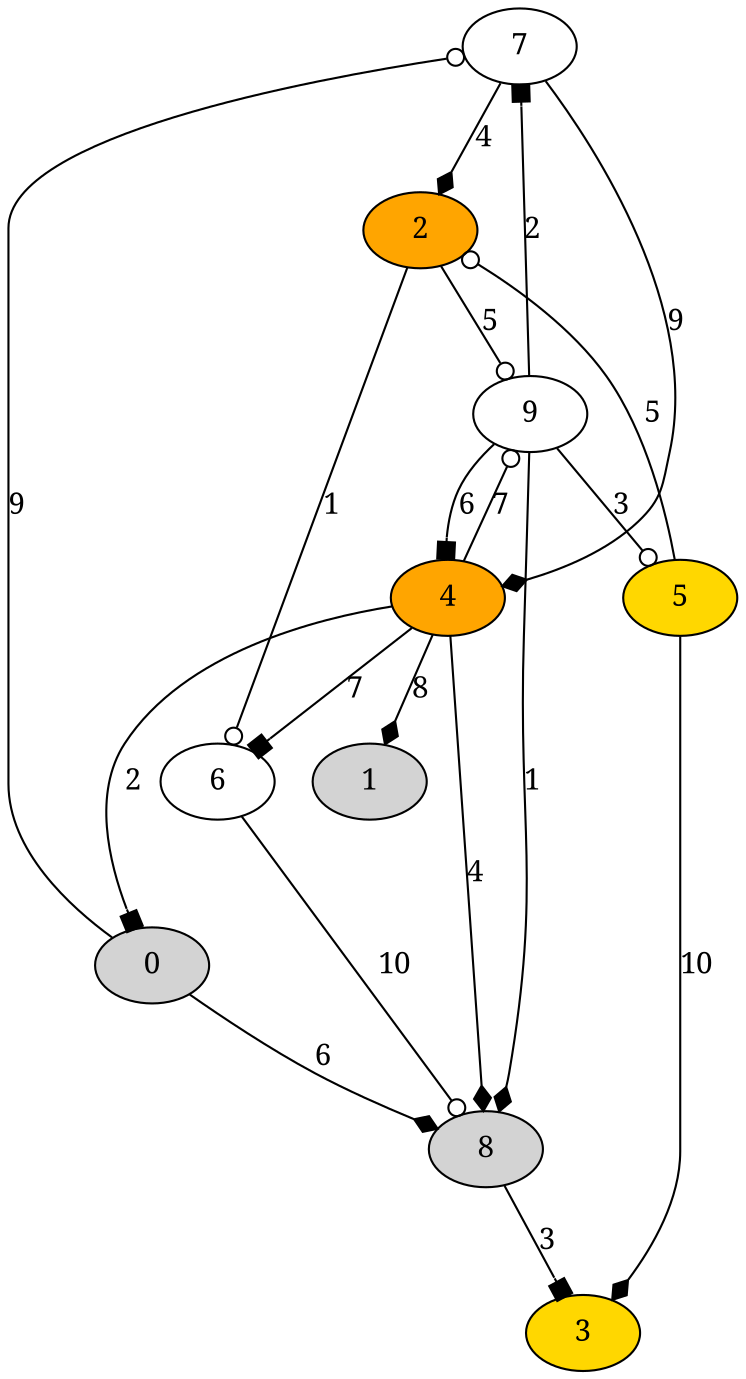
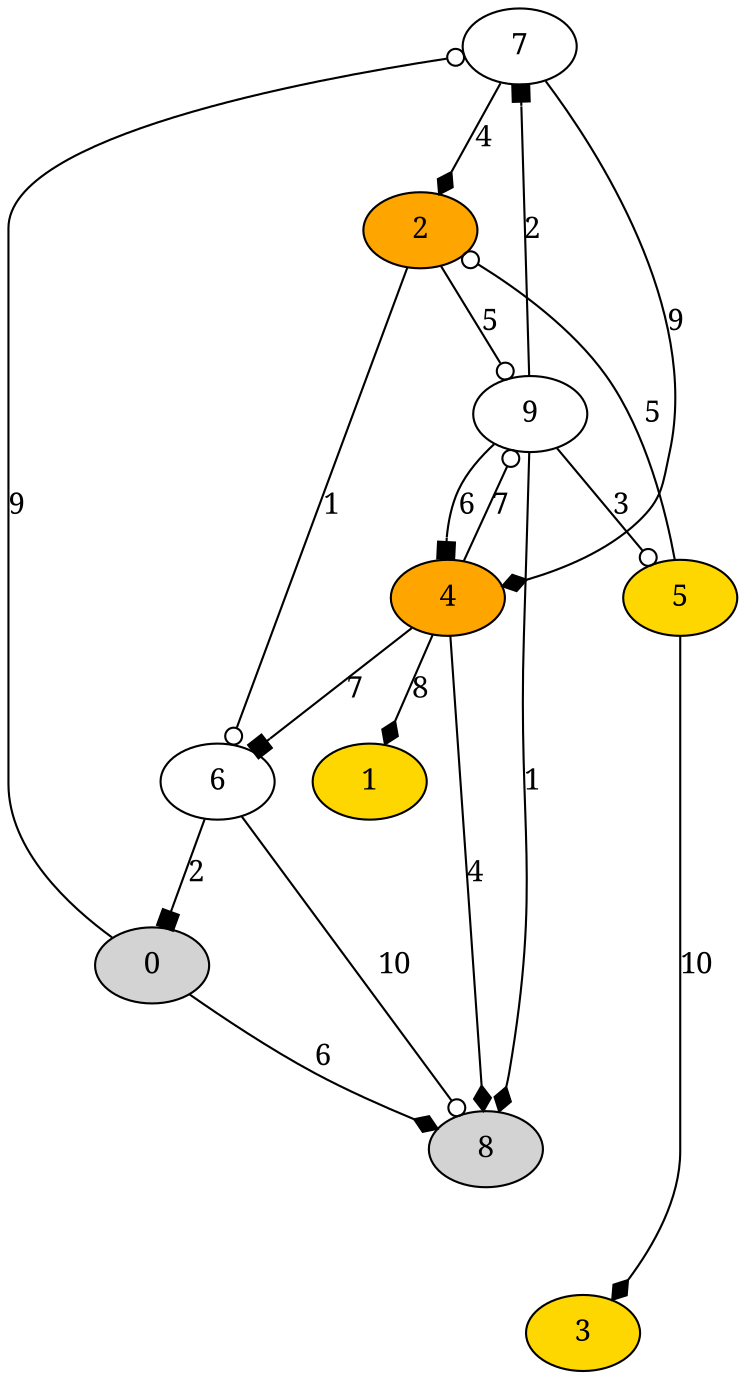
edge "4" -> "0": now "6" -> "0"
node "1": fillcolor lightgrey -> gold
edge "8" -> "3": removed, label "3"
